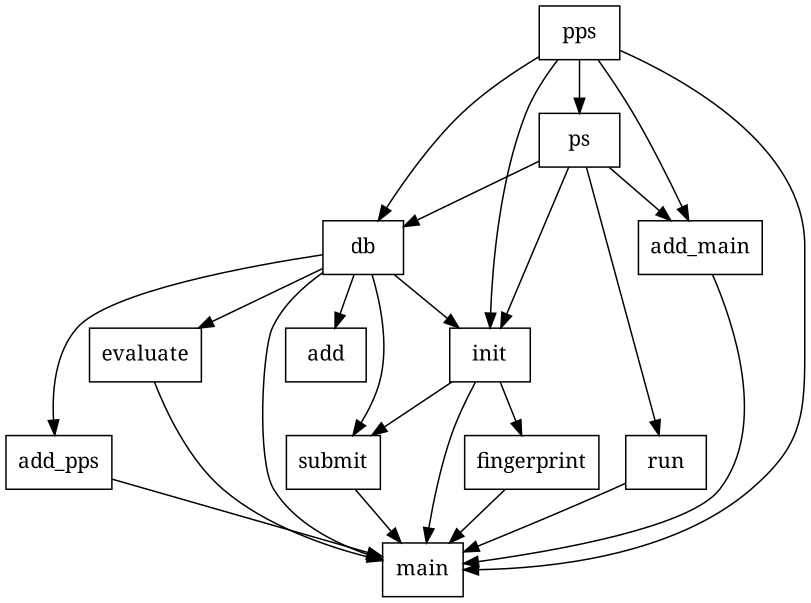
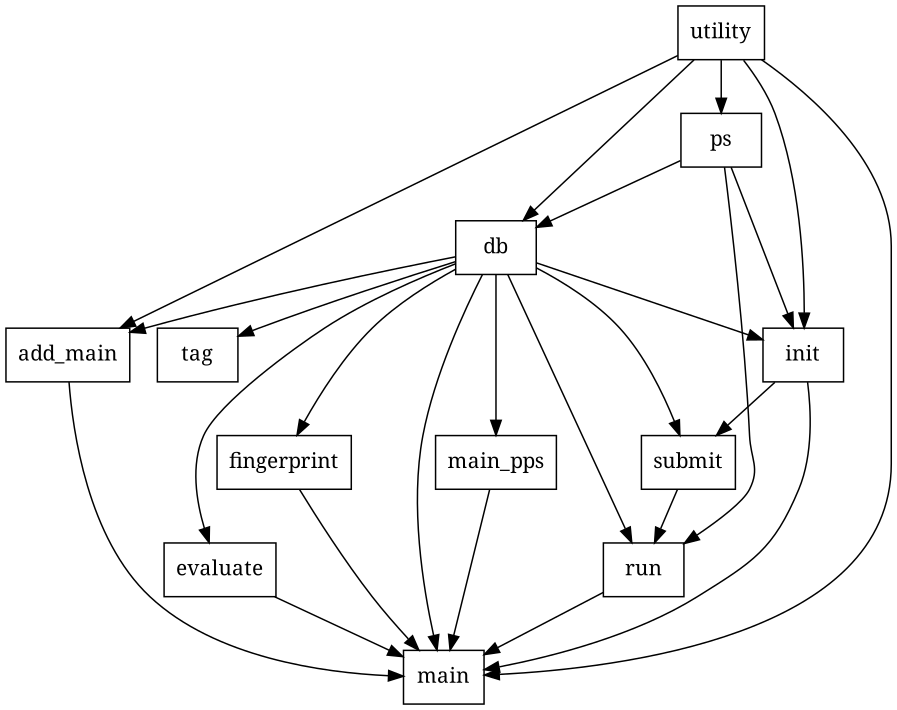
node "pps": label "pps" -> "utility"
edge "ps" -> "add_main": now "db" -> "add_main"
node "add": label "add" -> "tag"
edge "init" -> "fingerprint": now "db" -> "fingerprint"
edge "db" -> "run": added
node "add_pps": label "add_pps" -> "main_pps"
edge "submit" -> "main": now "submit" -> "run"
